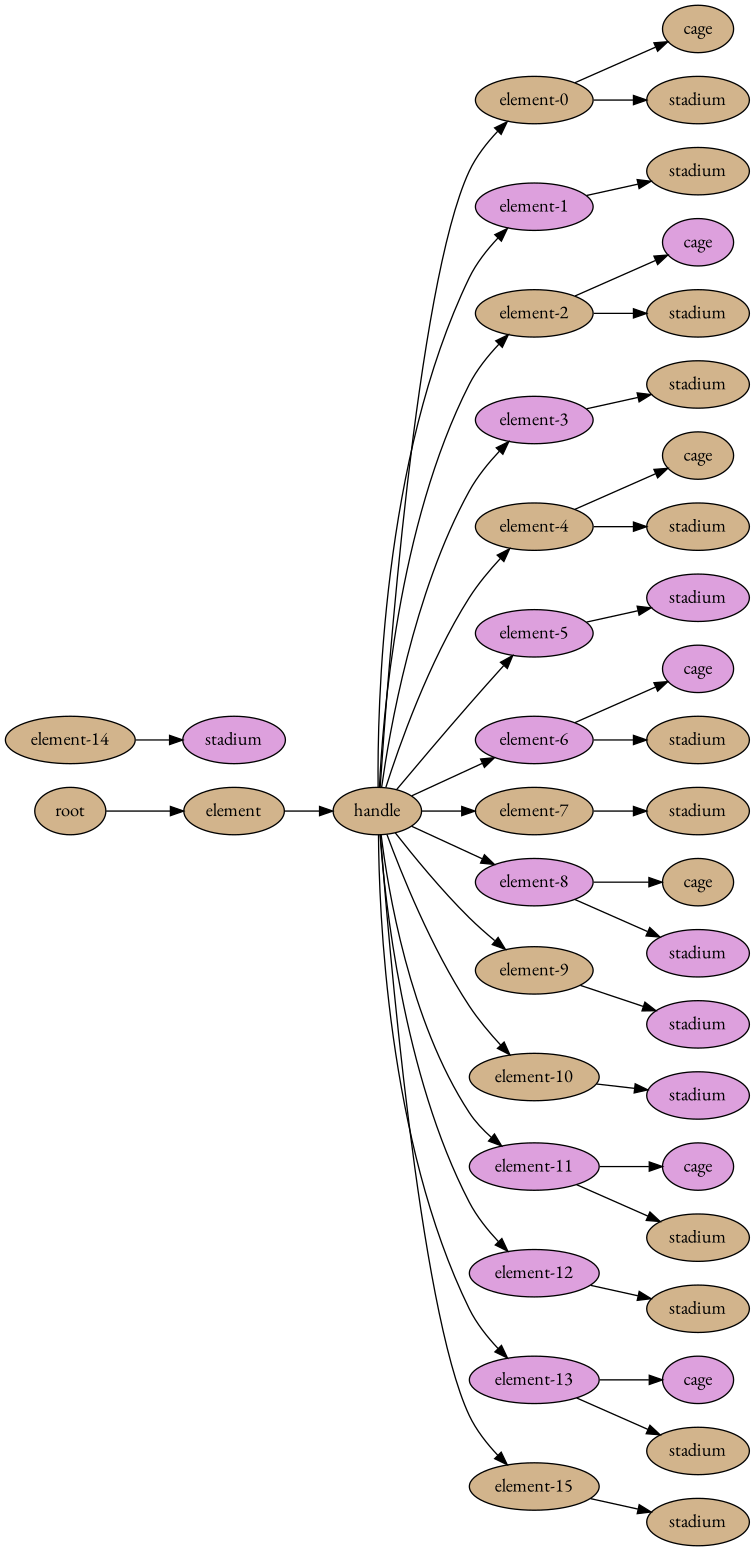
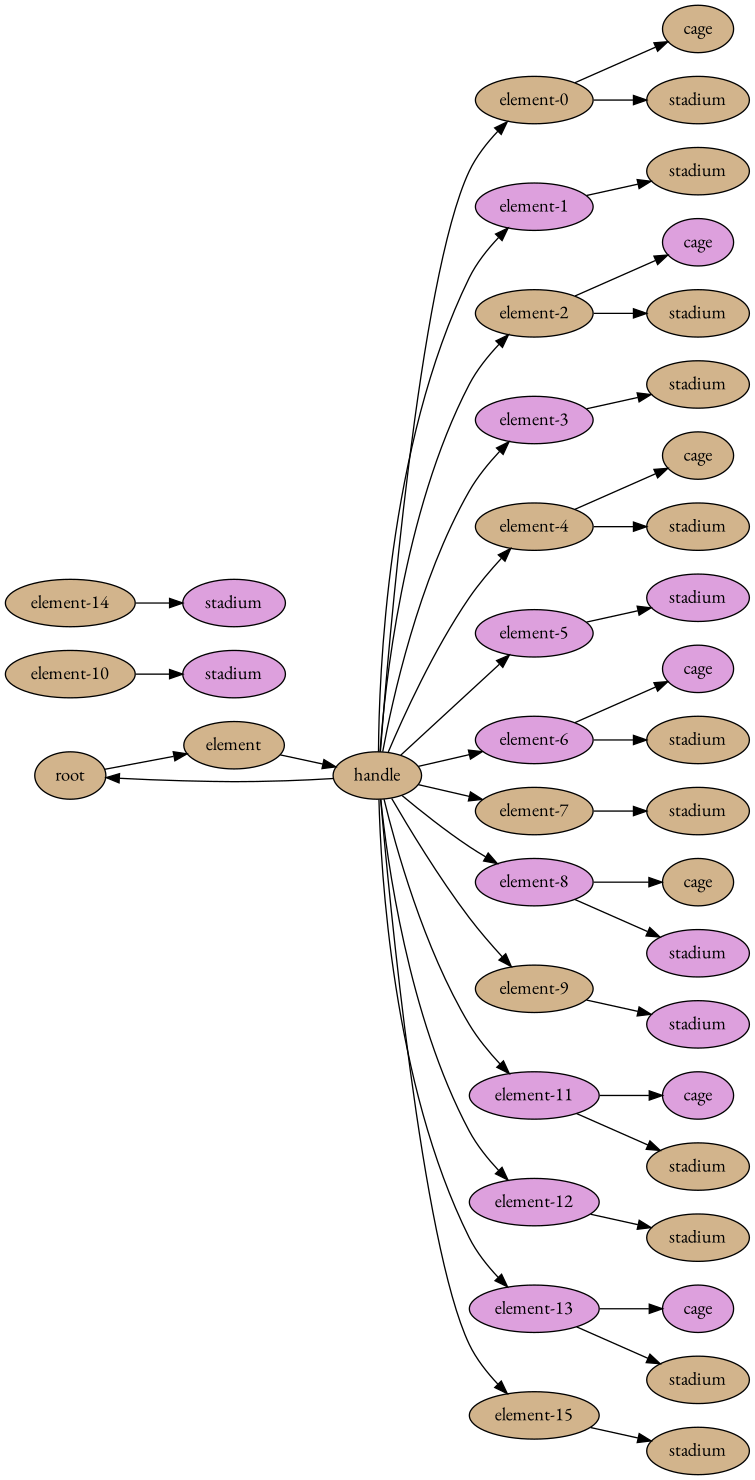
edge "handle" -> "element-10": now "handle" -> "root"
